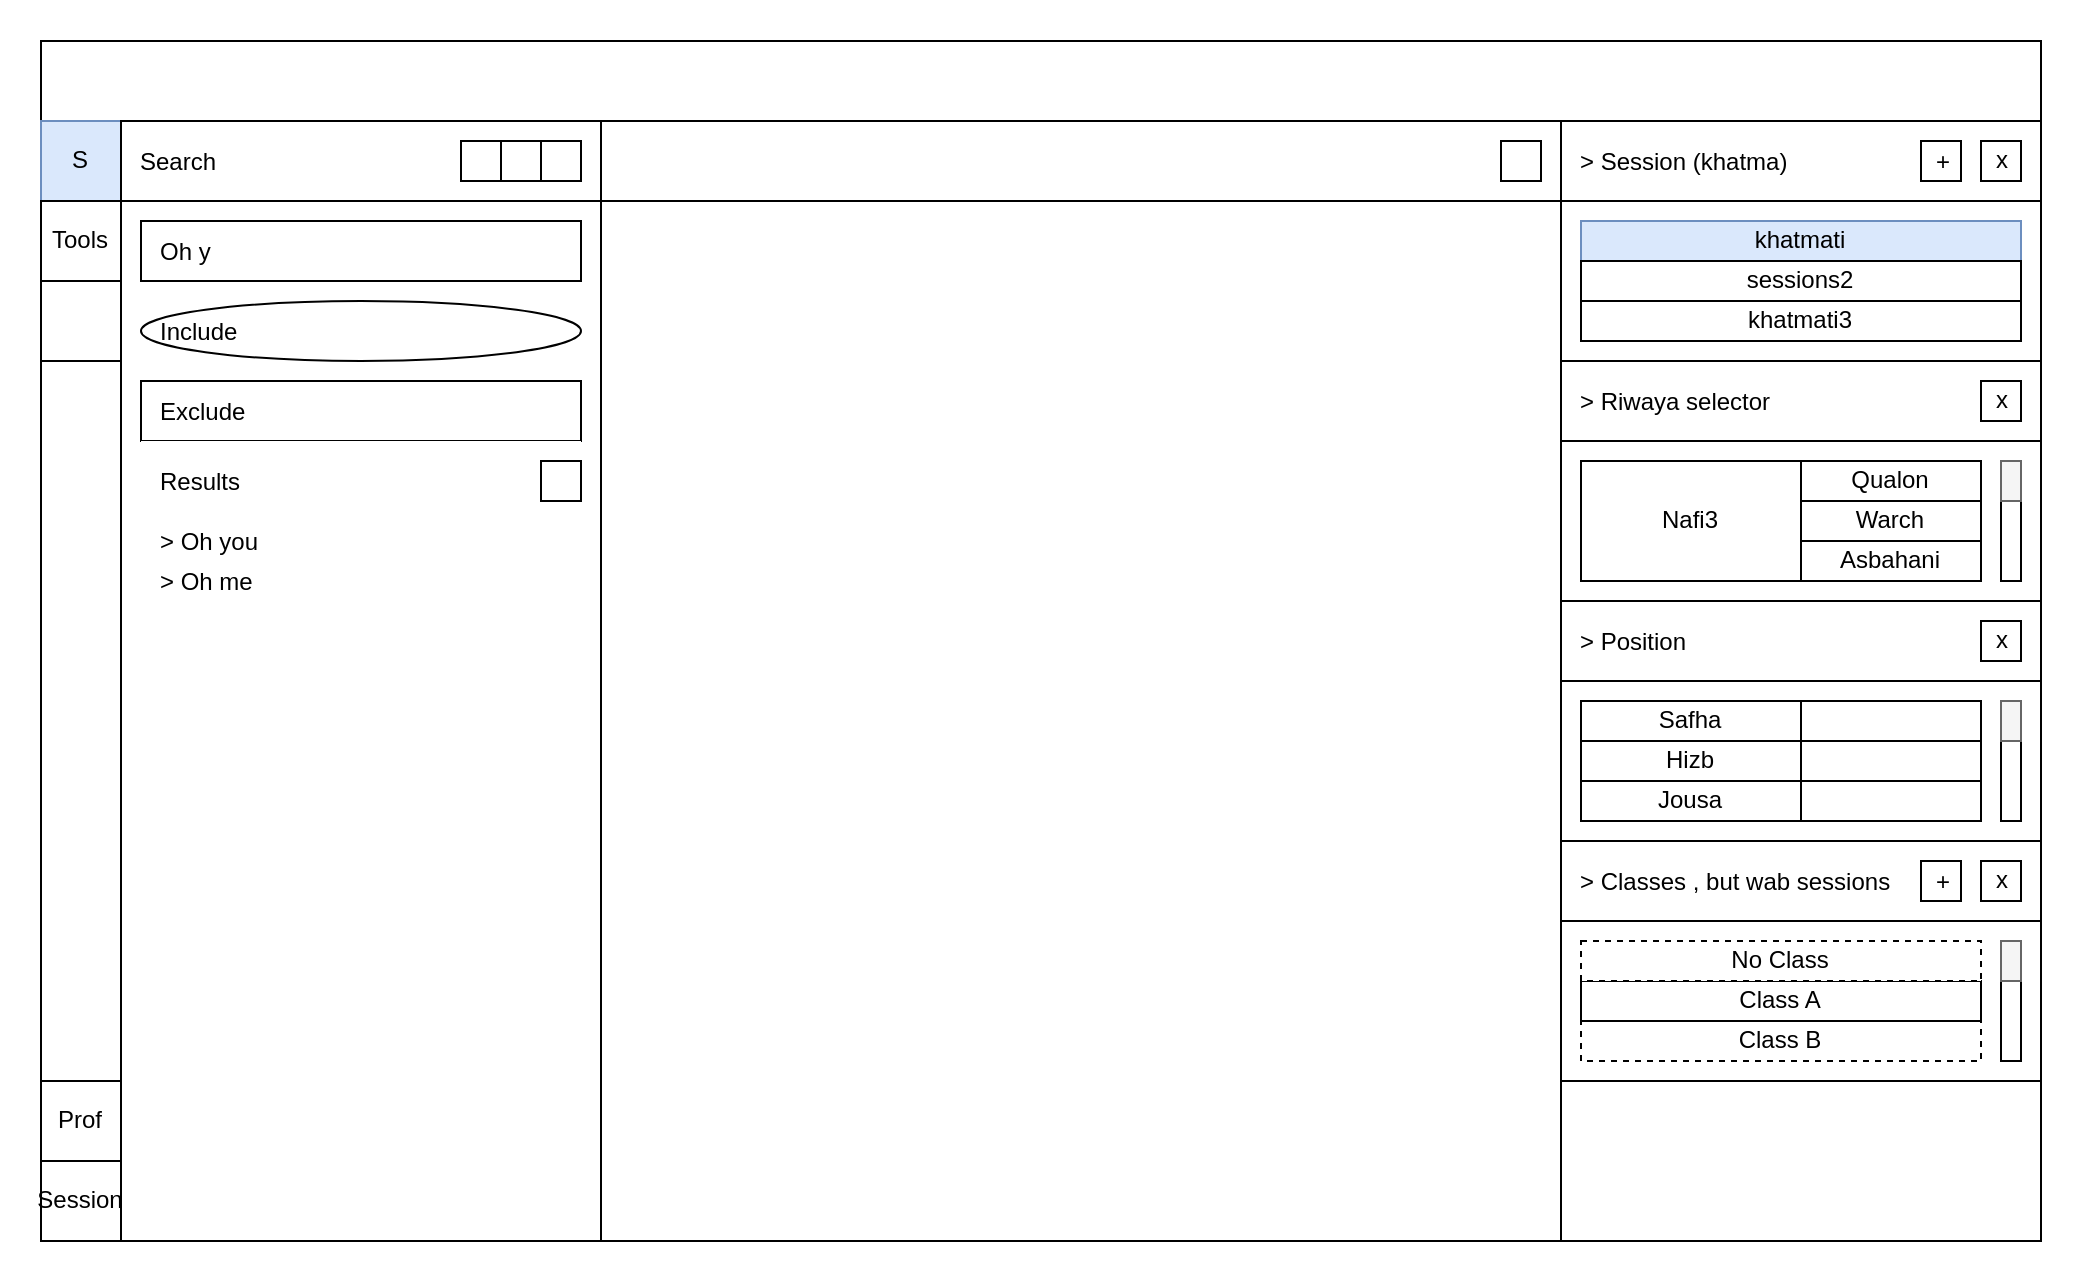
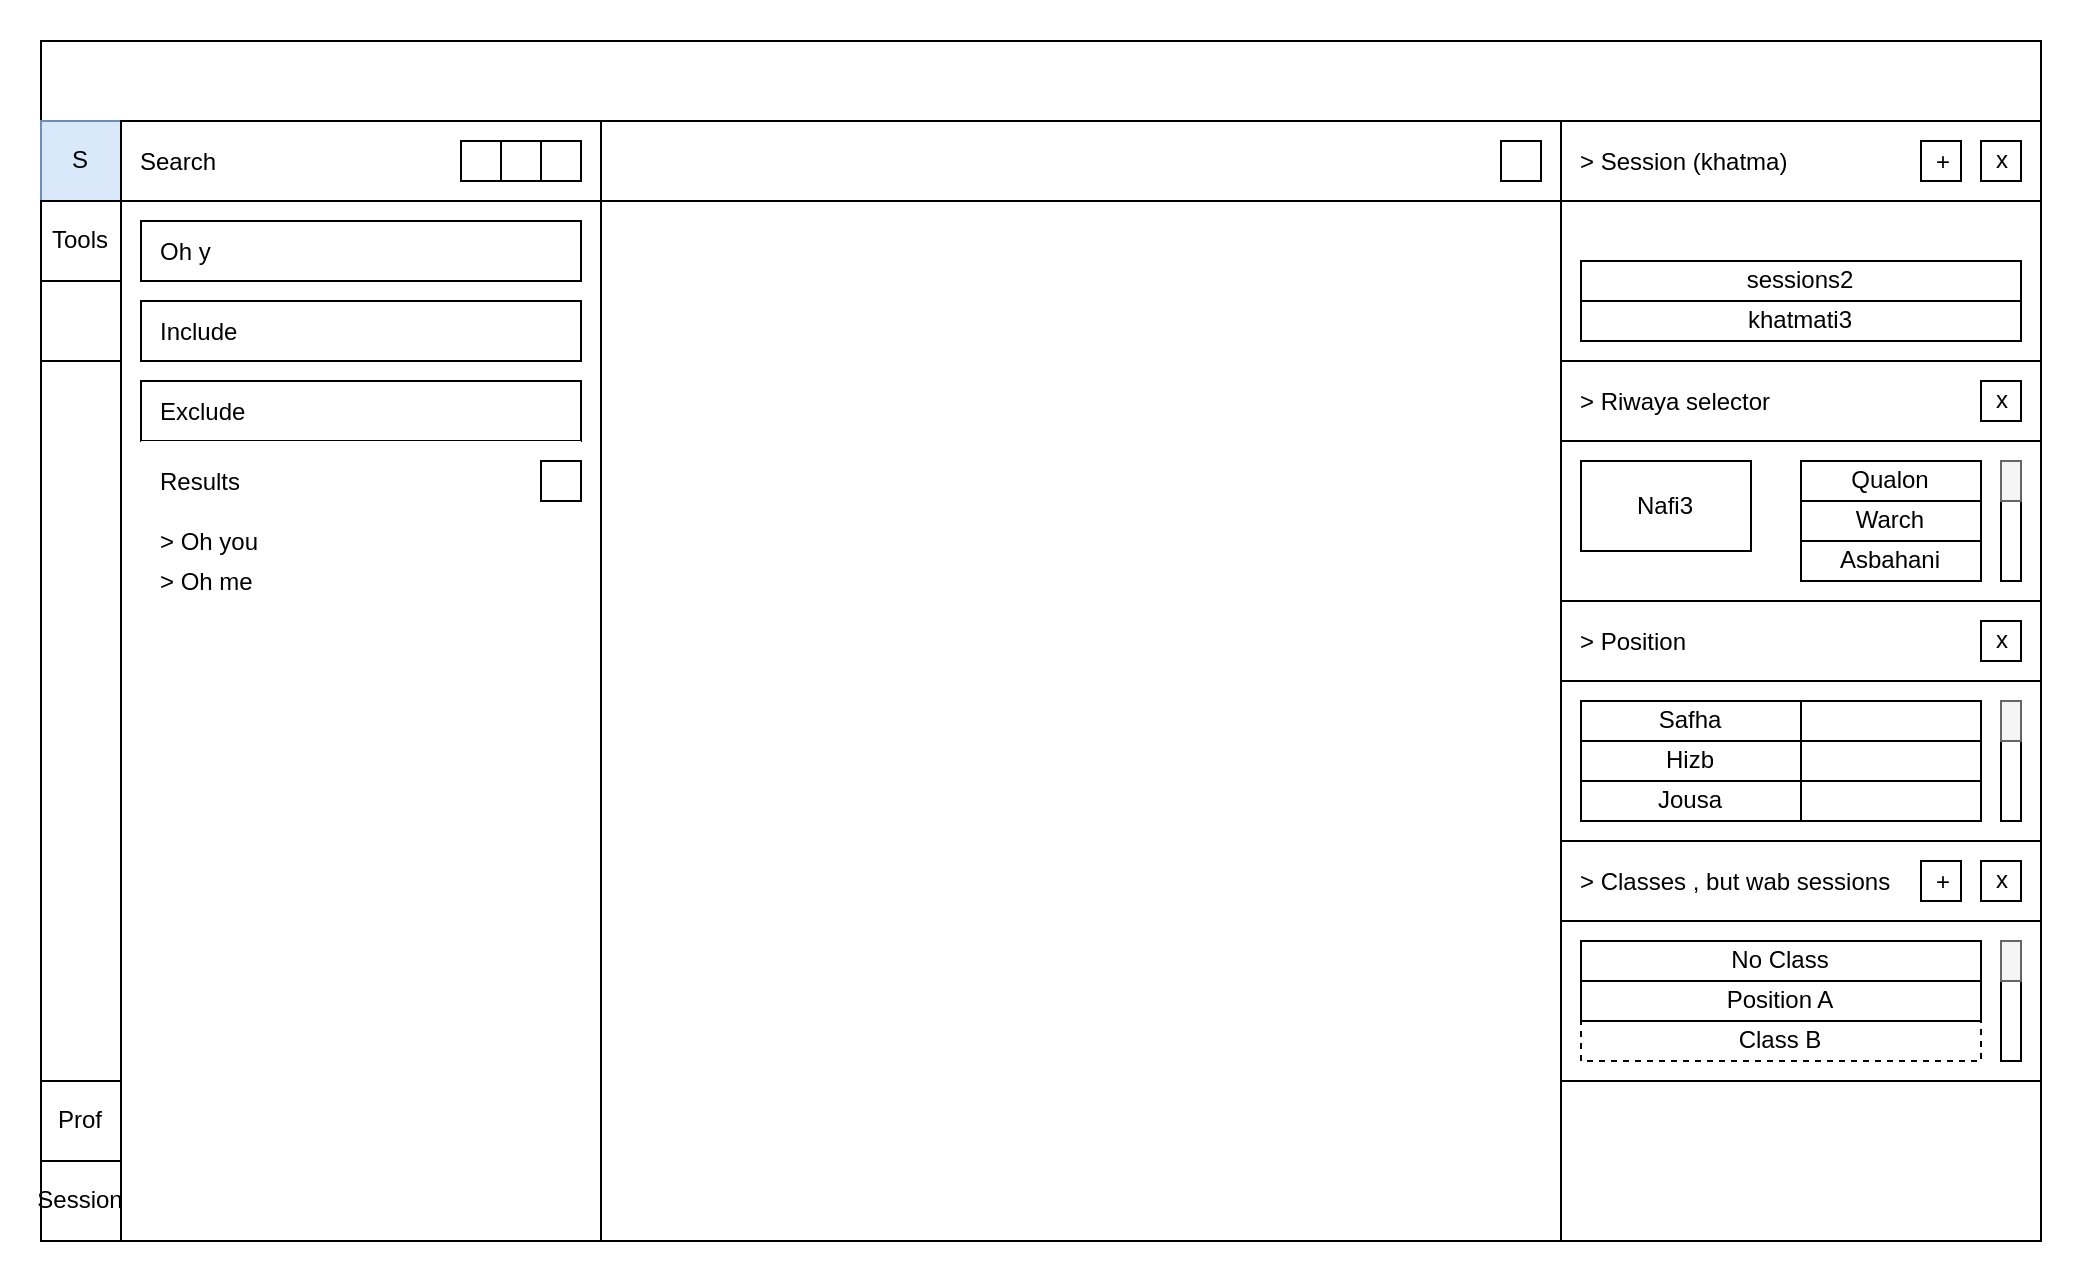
node "khatmati": removed
node "Include": shape ellipse -> rectangle
node "Nafi3": size 220x120 -> 170x90
node "No Class": style dashed -> solid
node "Class A": label "Class A" -> "Position A"
